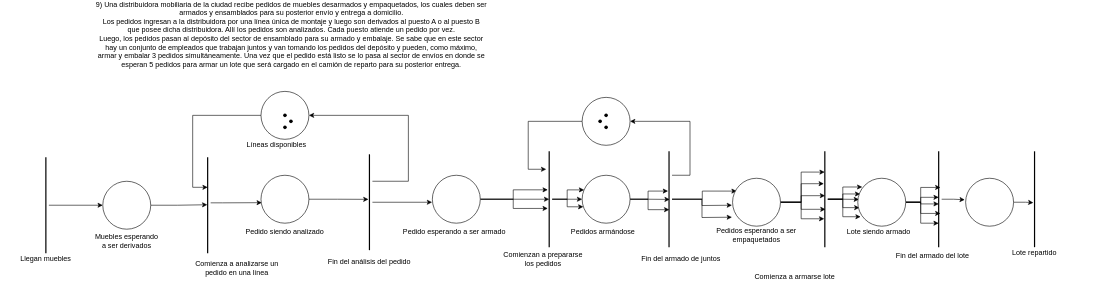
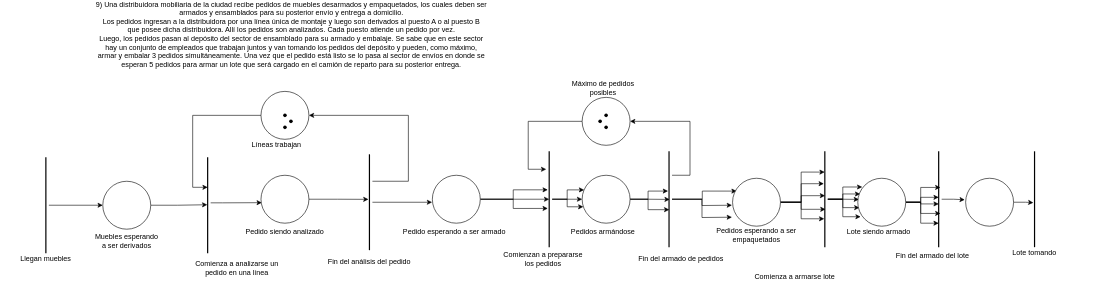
node "Máximo de pedidos posibles": added
node "Líneas disponibles": label "Líneas disponibles" -> "Líneas trabajan"
node "Lote repartido": label "Lote repartido" -> "Lote tomando"
node "Fin del armado de juntos": label "Fin del armado de juntos" -> "Fin del armado de pedidos"
